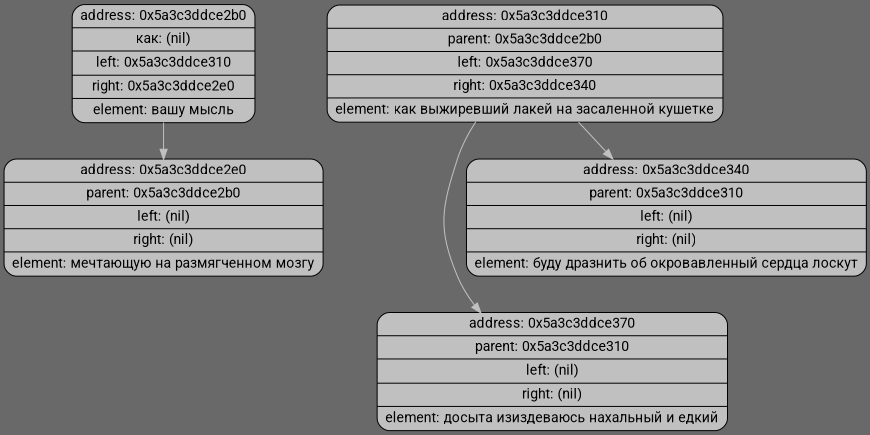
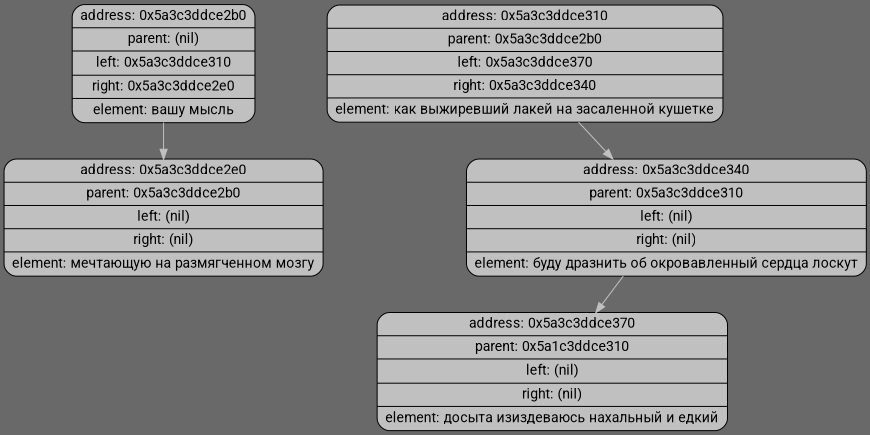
node "address: 0x5a3c3ddce2b0": text "как: (nil)" -> "parent: (nil)"
edge "address: 0x5a3c3ddce310" -> "address: 0x5a3c3ddce370": now "address: 0x5a3c3ddce340" -> "address: 0x5a3c3ddce370"
node "address: 0x5a3c3ddce370": text "parent: 0x5a3c3ddce310" -> "parent: 0x5a1c3ddce310"
